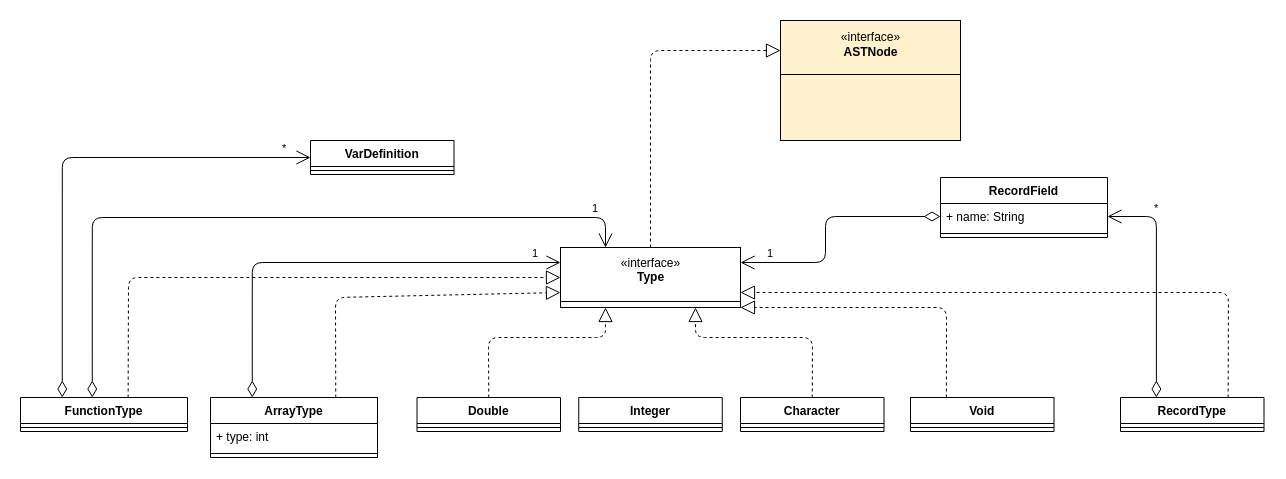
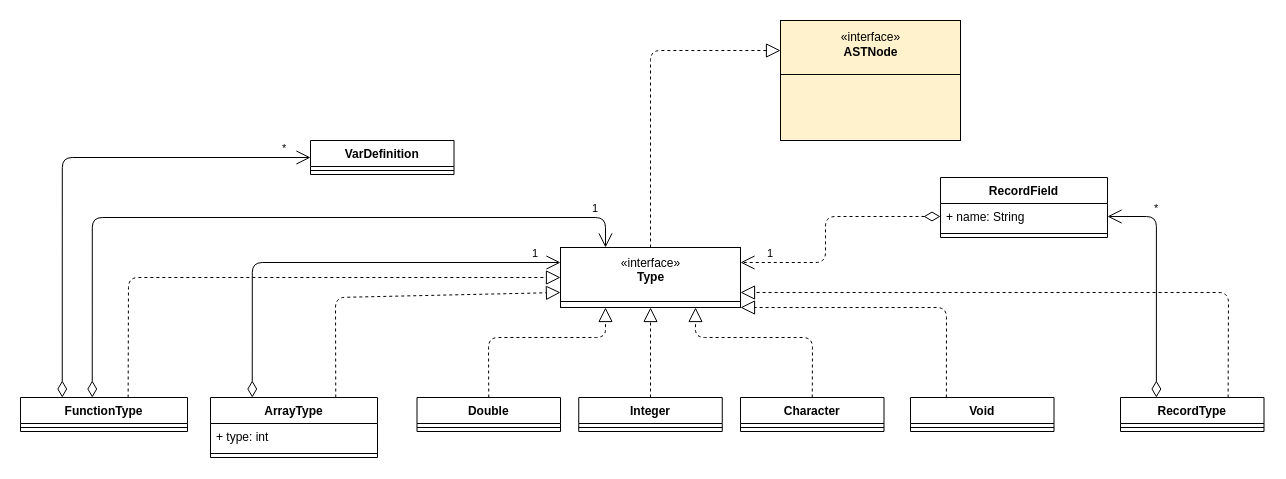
edge "+ name: String" -- "«interface» Type": style solid -> dashed
edge "Integer" -> "«interface» Type": added
